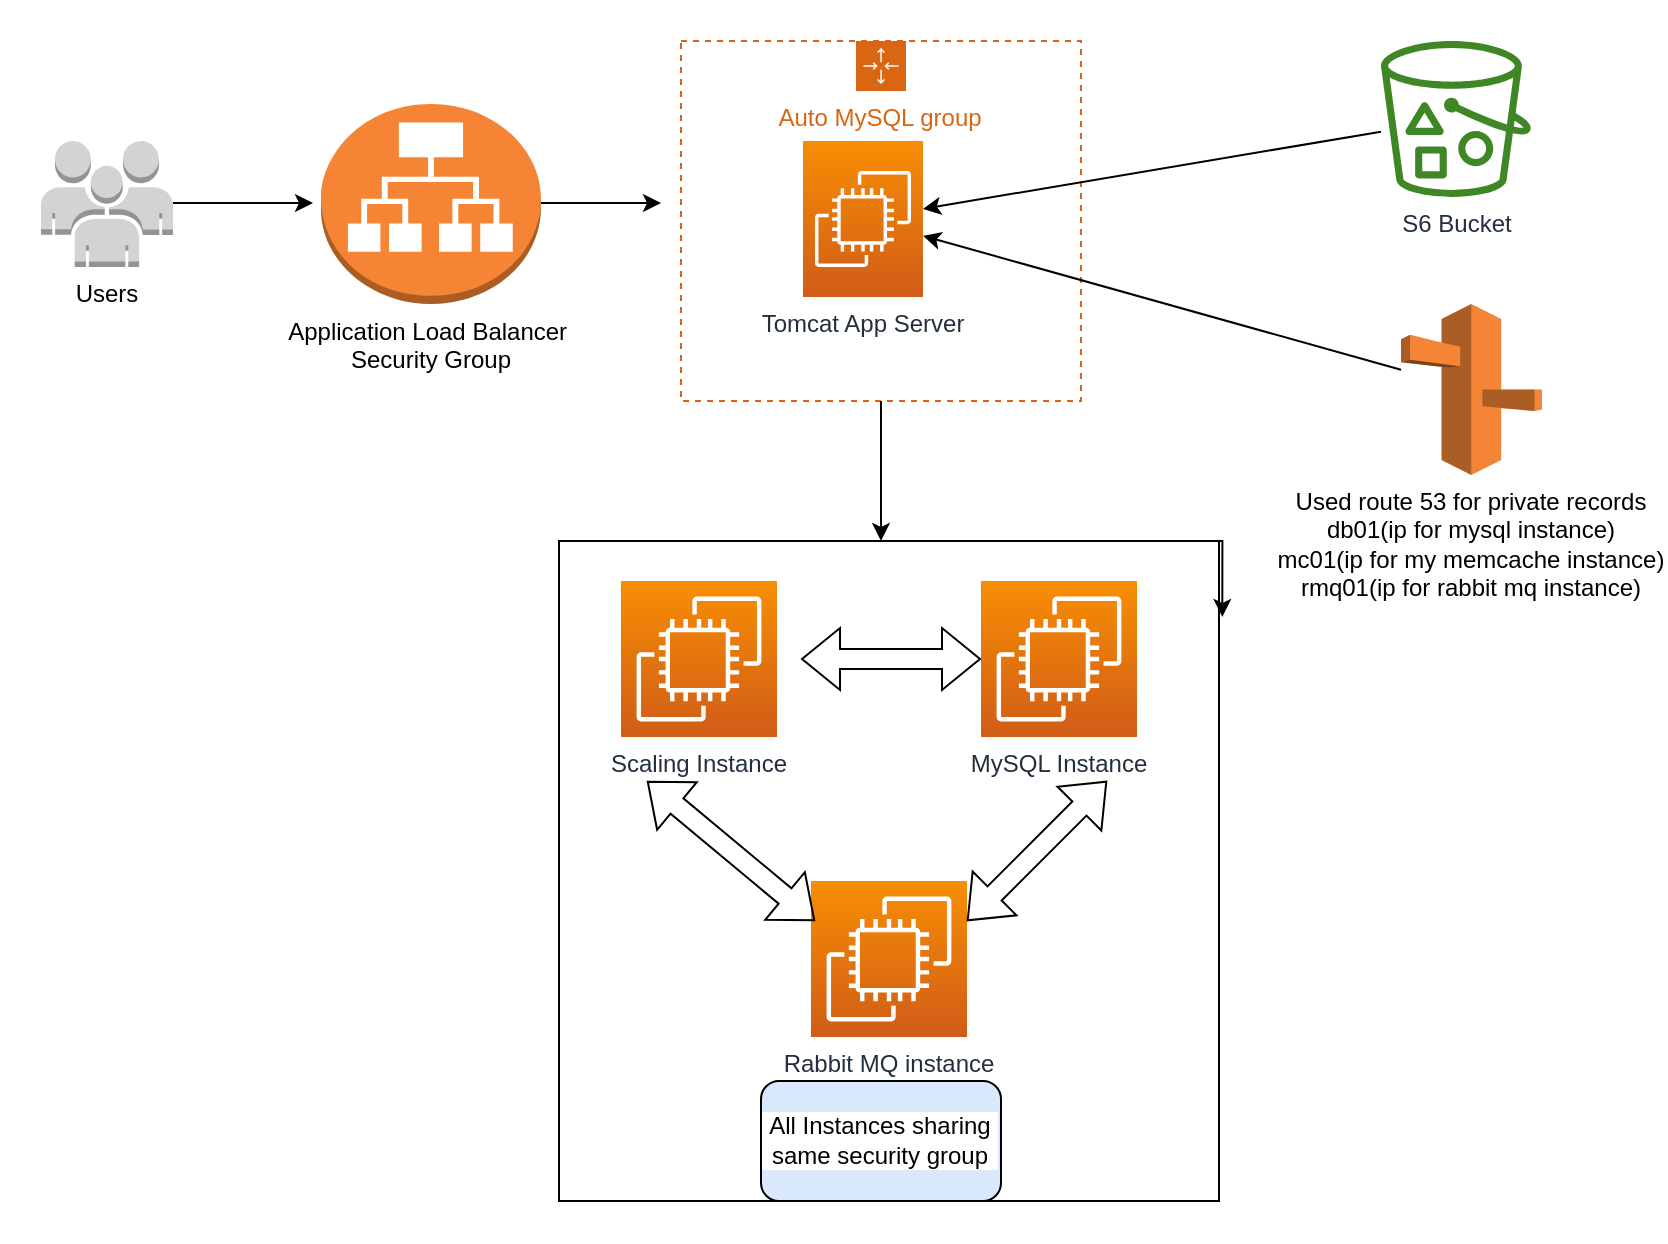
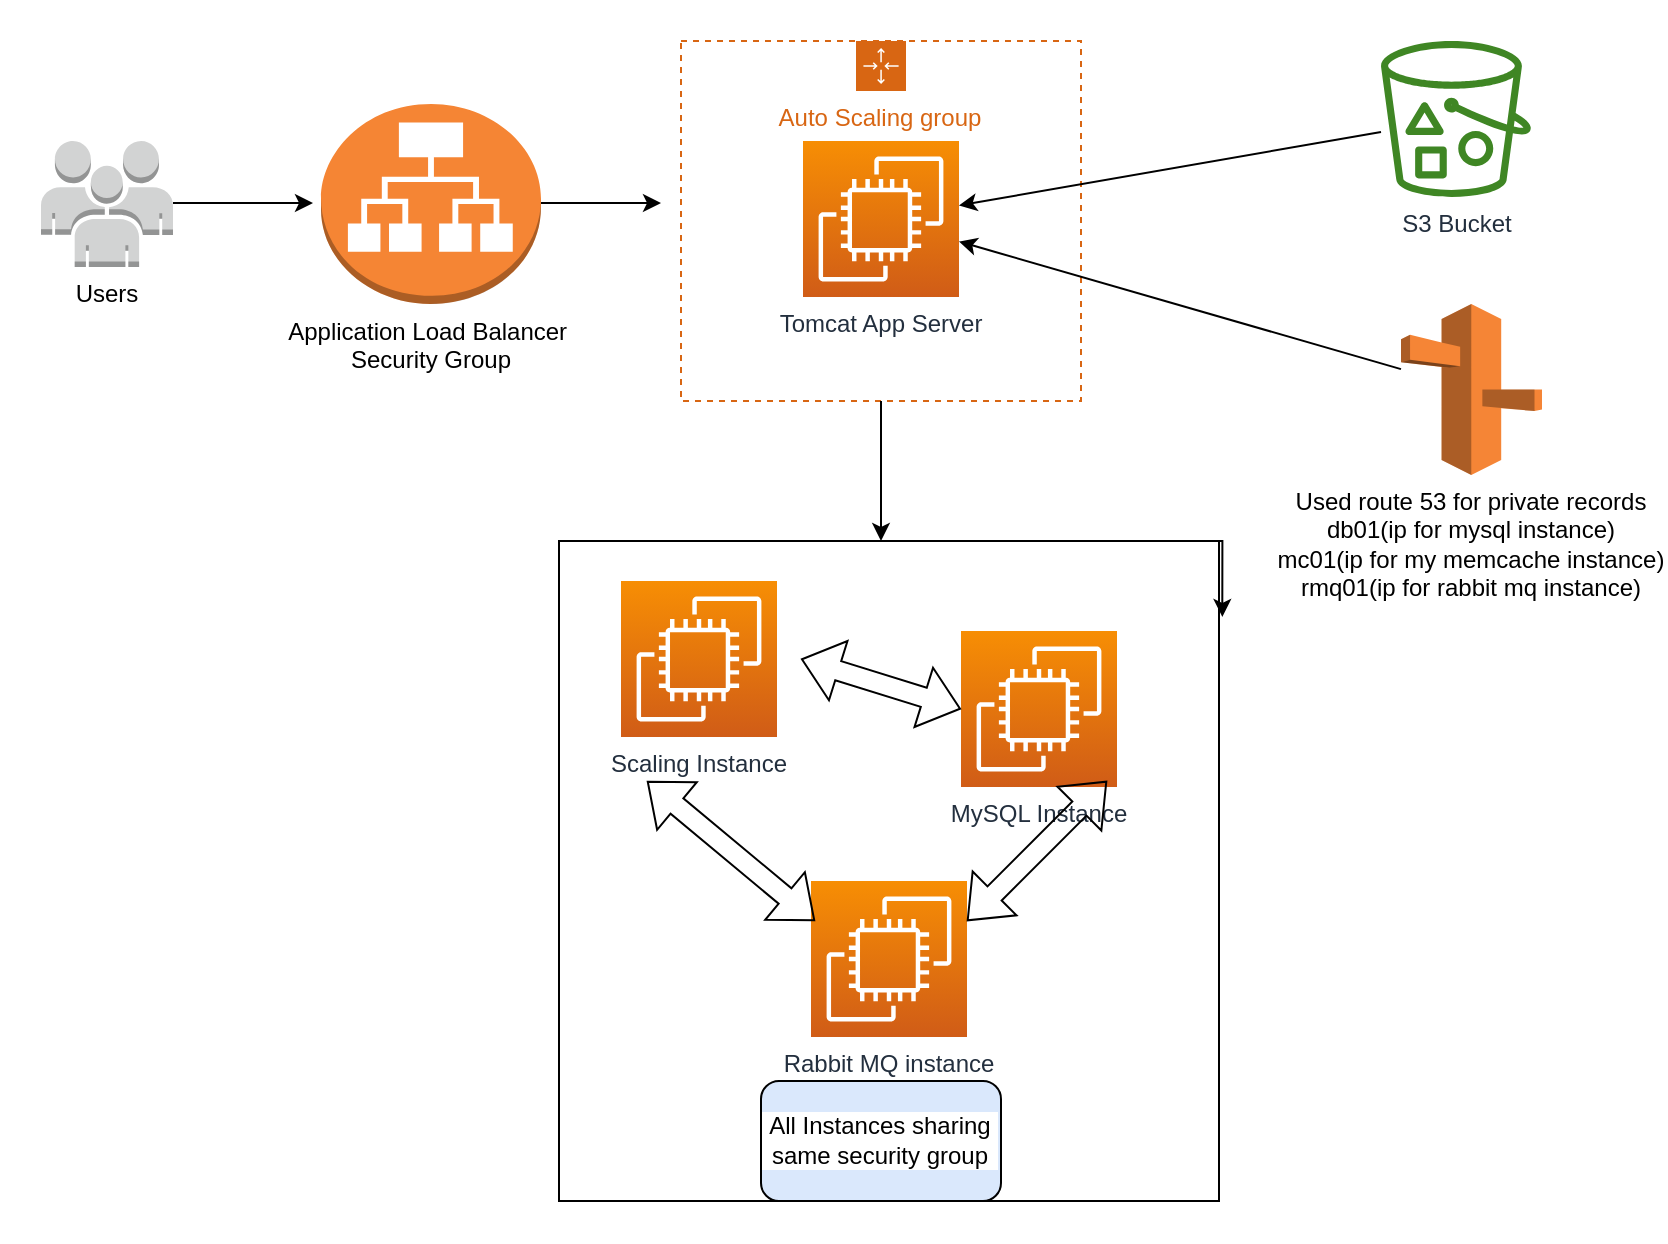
node "Auto MySQL group": label "Auto MySQL group" -> "Auto Scaling group"
node "Tomcat App Server": size 120x156 -> 156x156
node "S6 Bucket": label "S6 Bucket" -> "S3 Bucket"
node "MySQL Instance": moved (1059, 659) -> (1039, 709)
